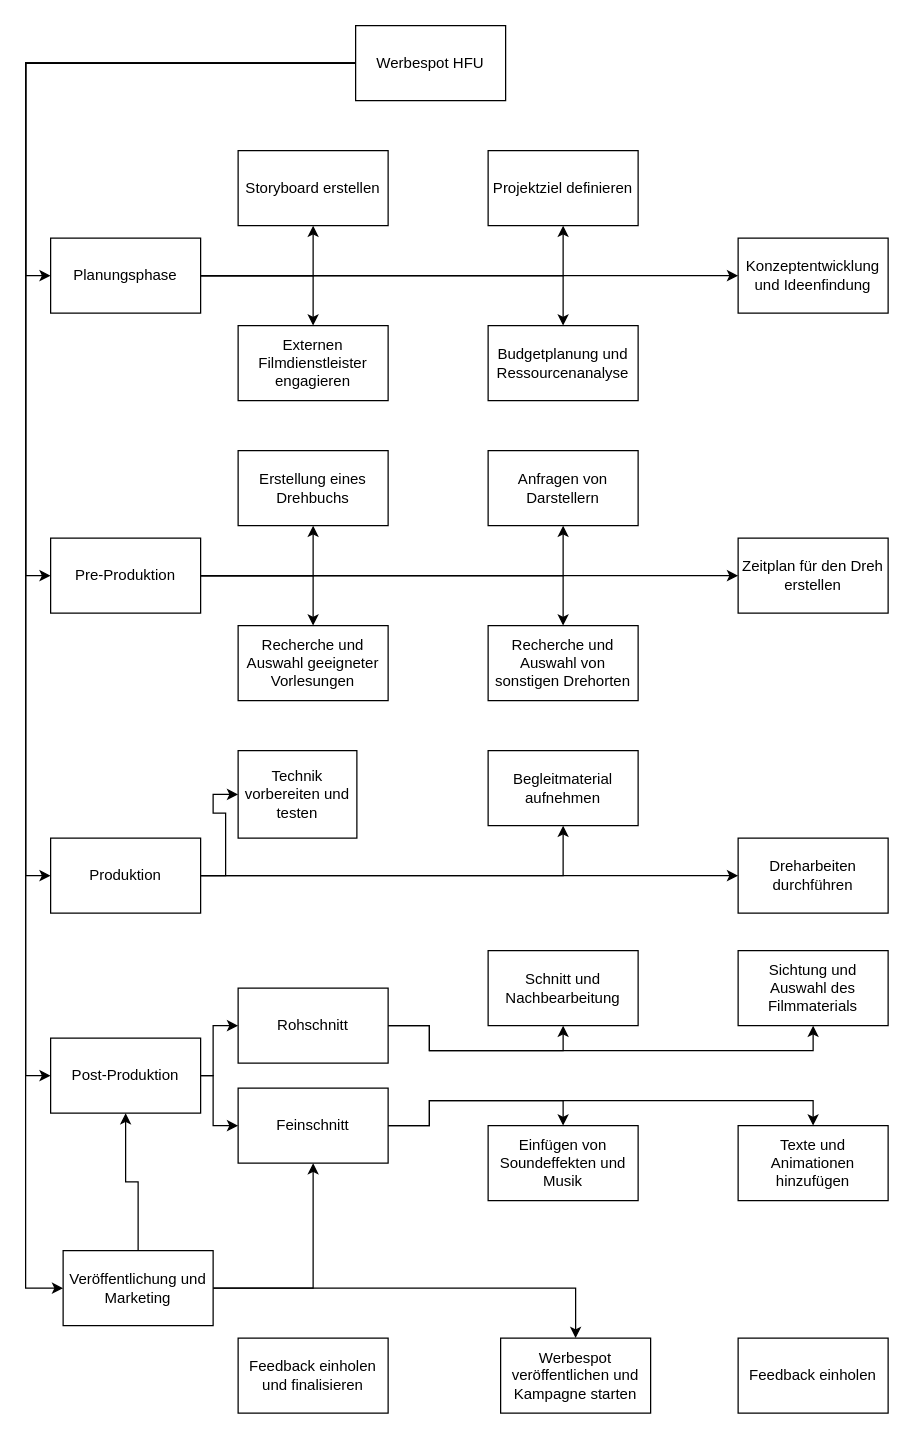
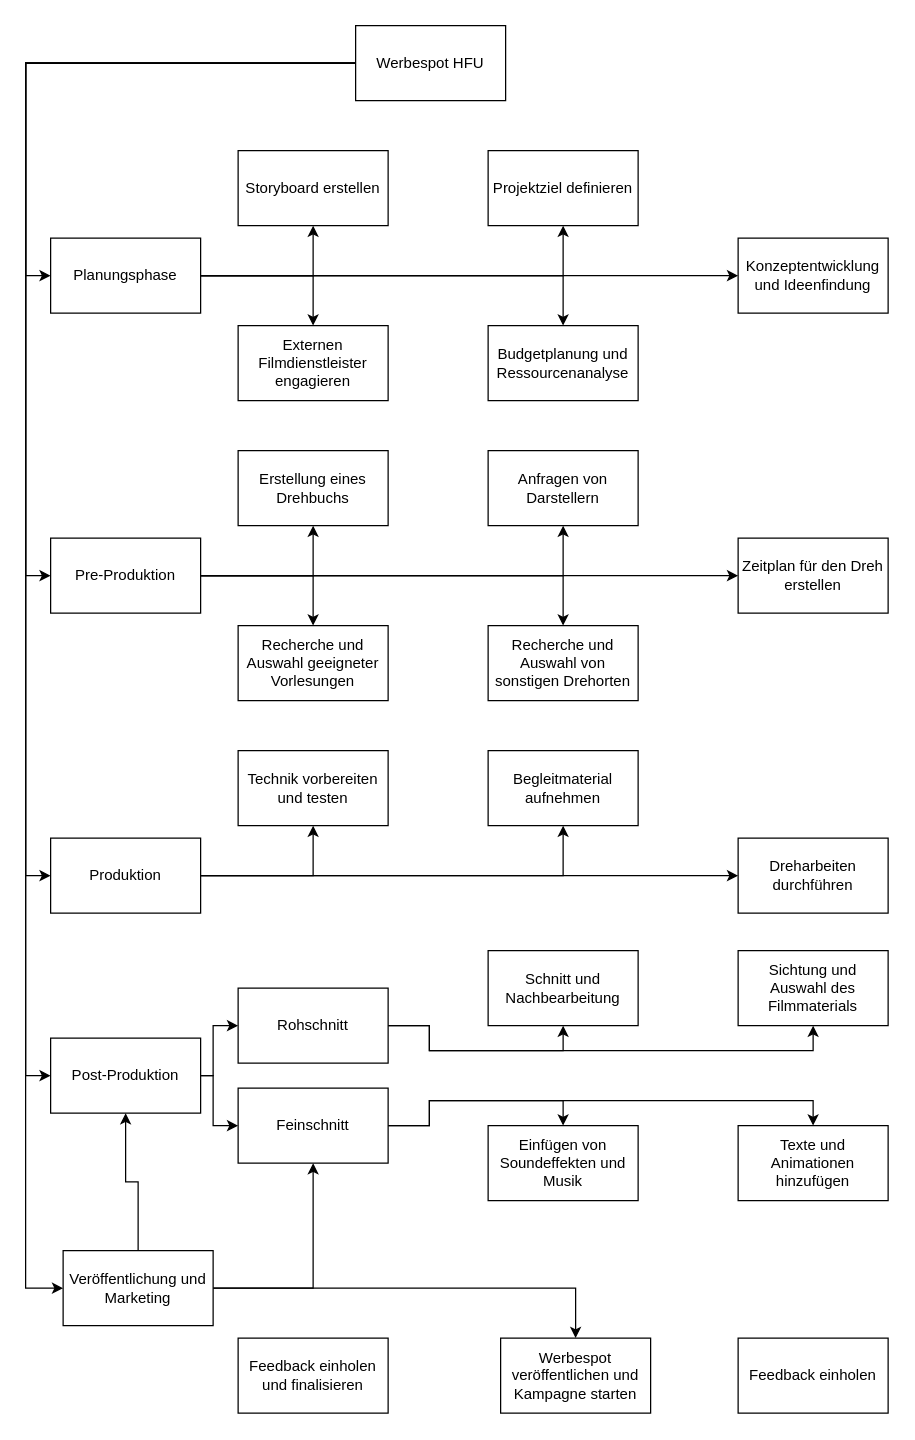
node "Technik vorbereiten und testen": size 119x88 -> 150x75
